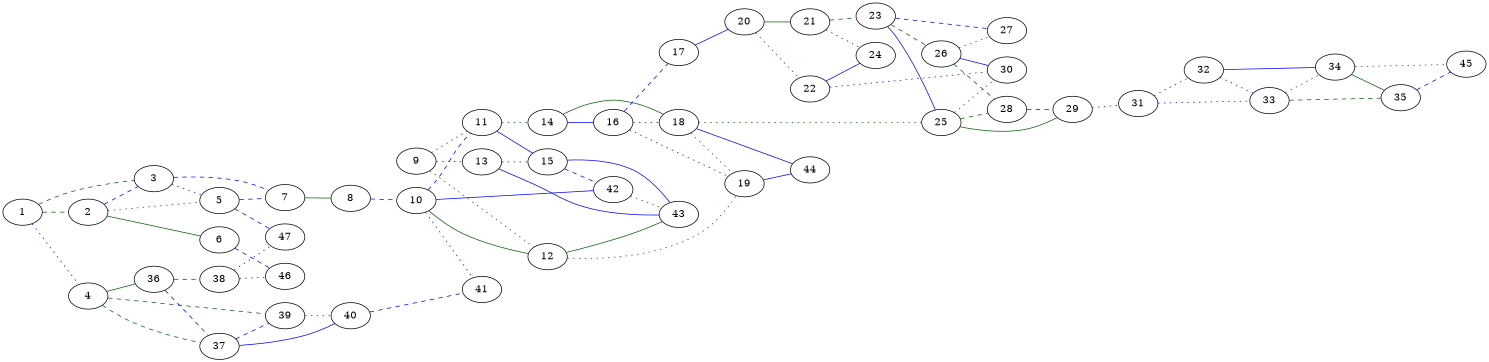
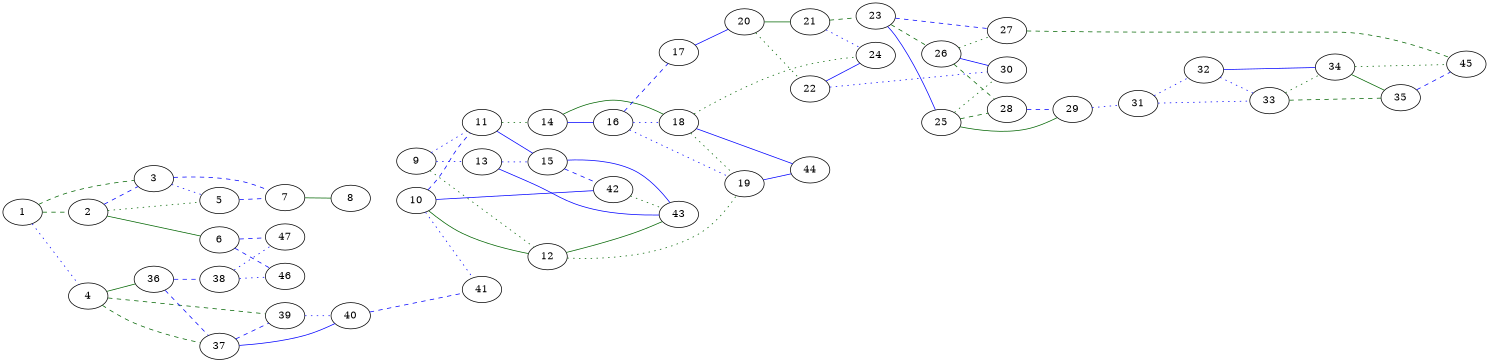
edge "27" -- "45": added
edge "18" -- "25": now "18" -- "24"
edge "8" -- "10": removed
edge "5" -- "47": now "6" -- "47"
